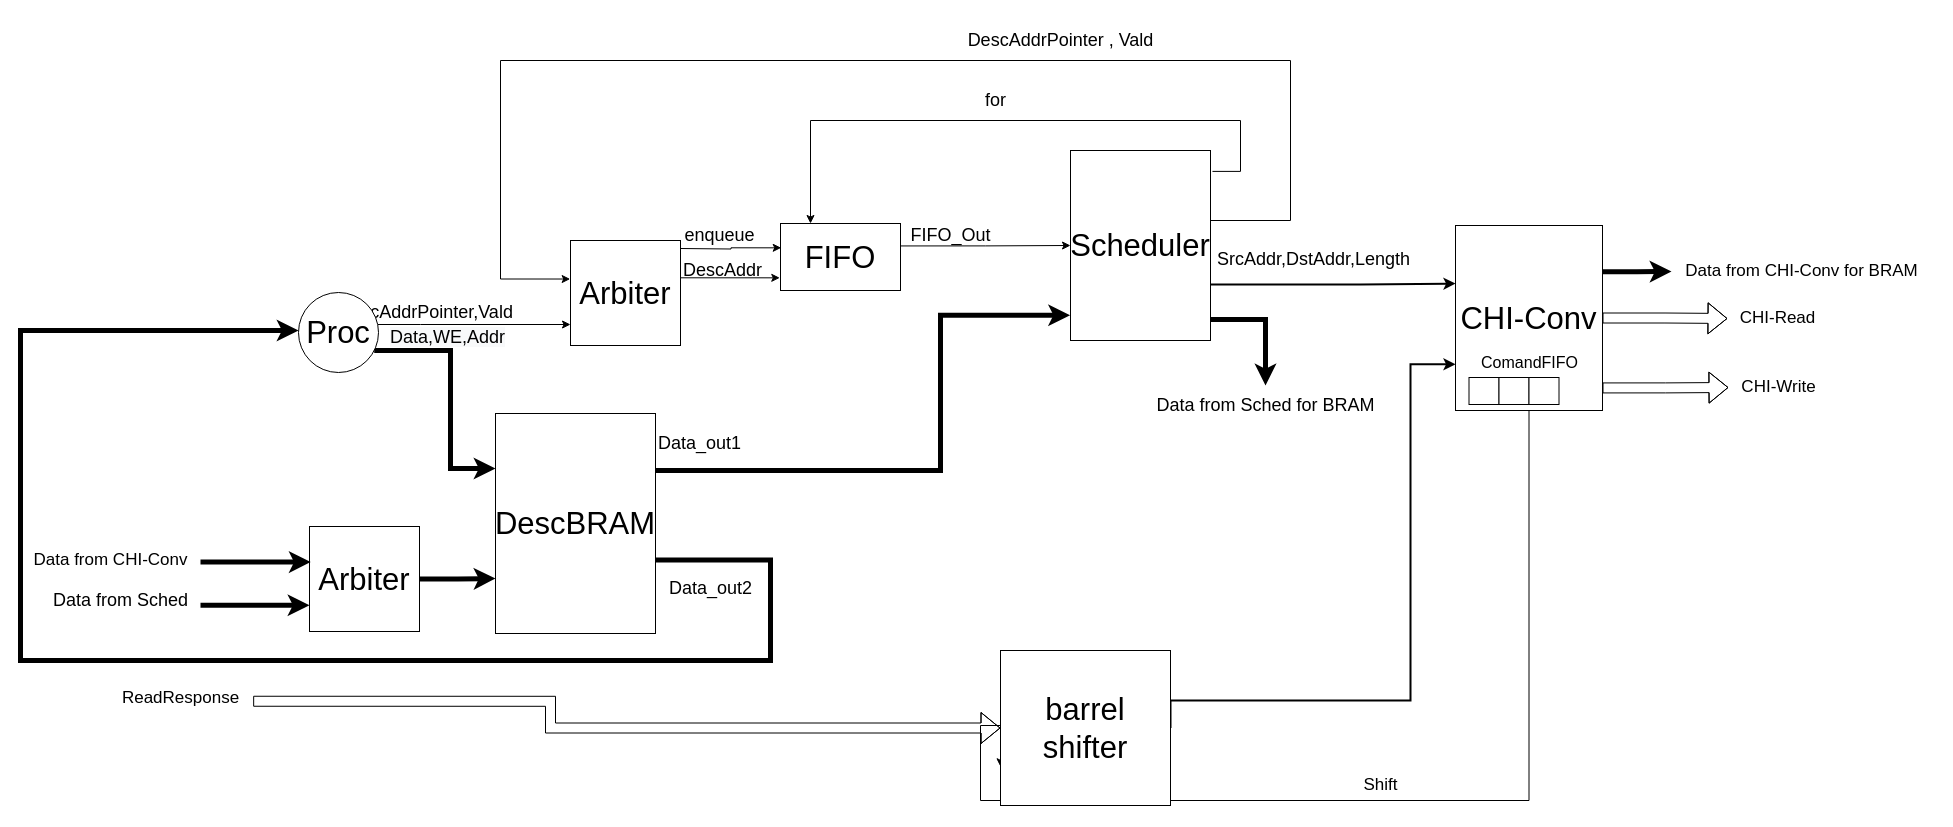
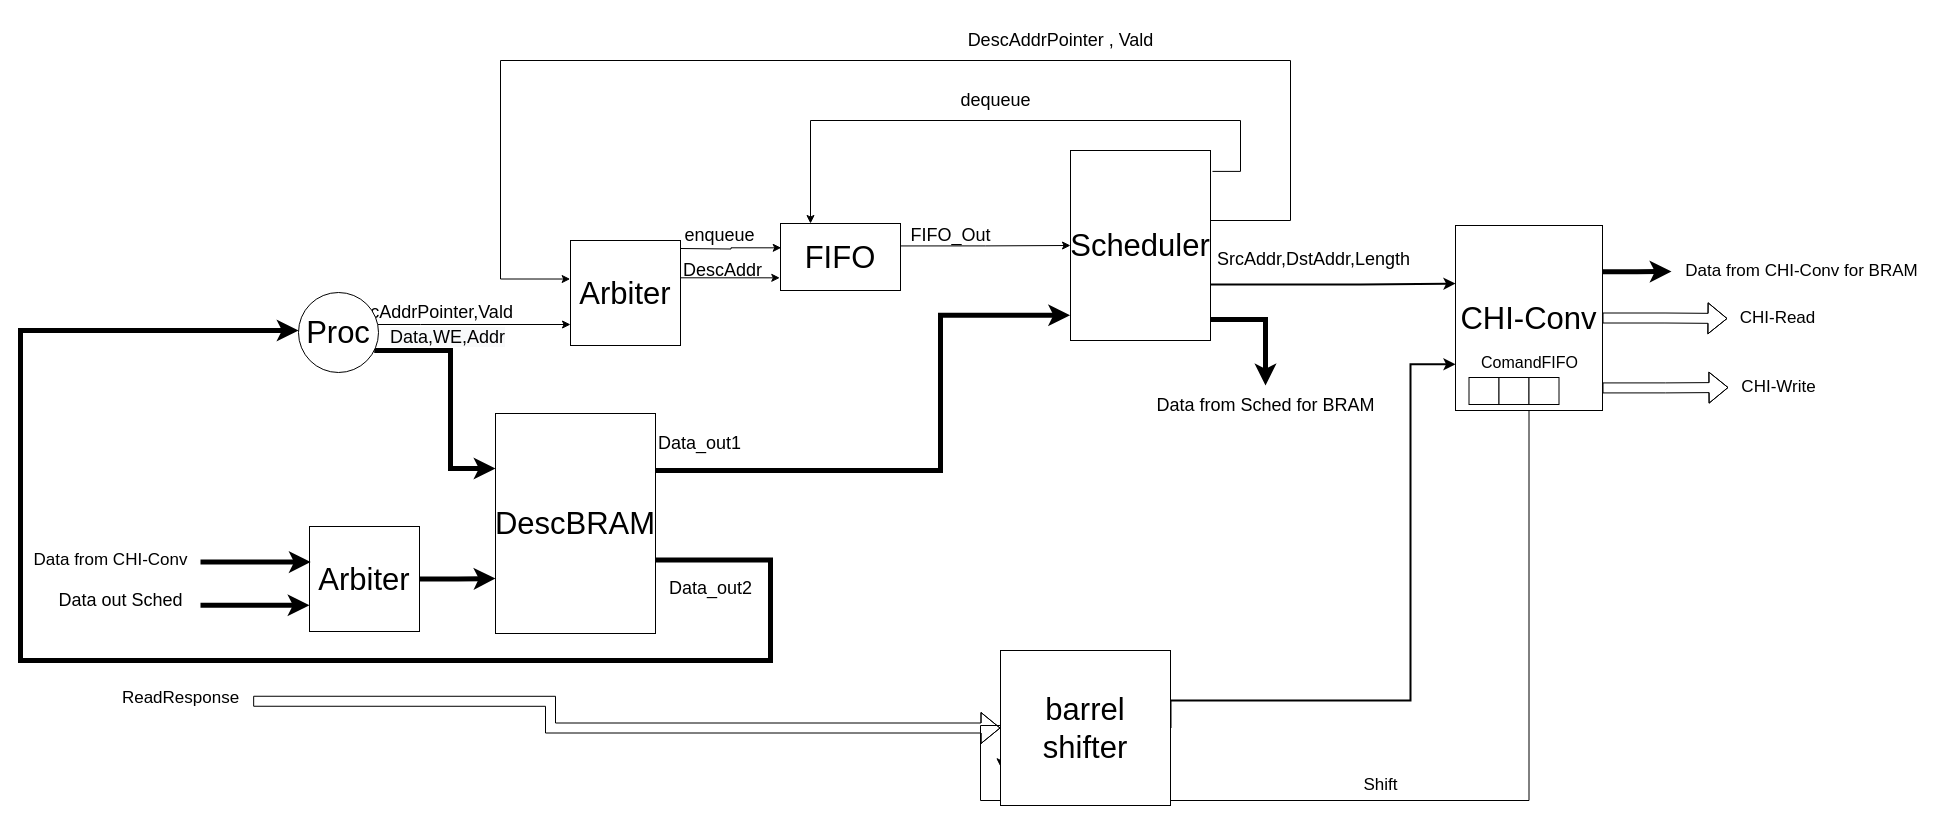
node "for": label "for" -> "dequeue"
node "Data from Sched": label "Data from Sched" -> "Data out Sched"
